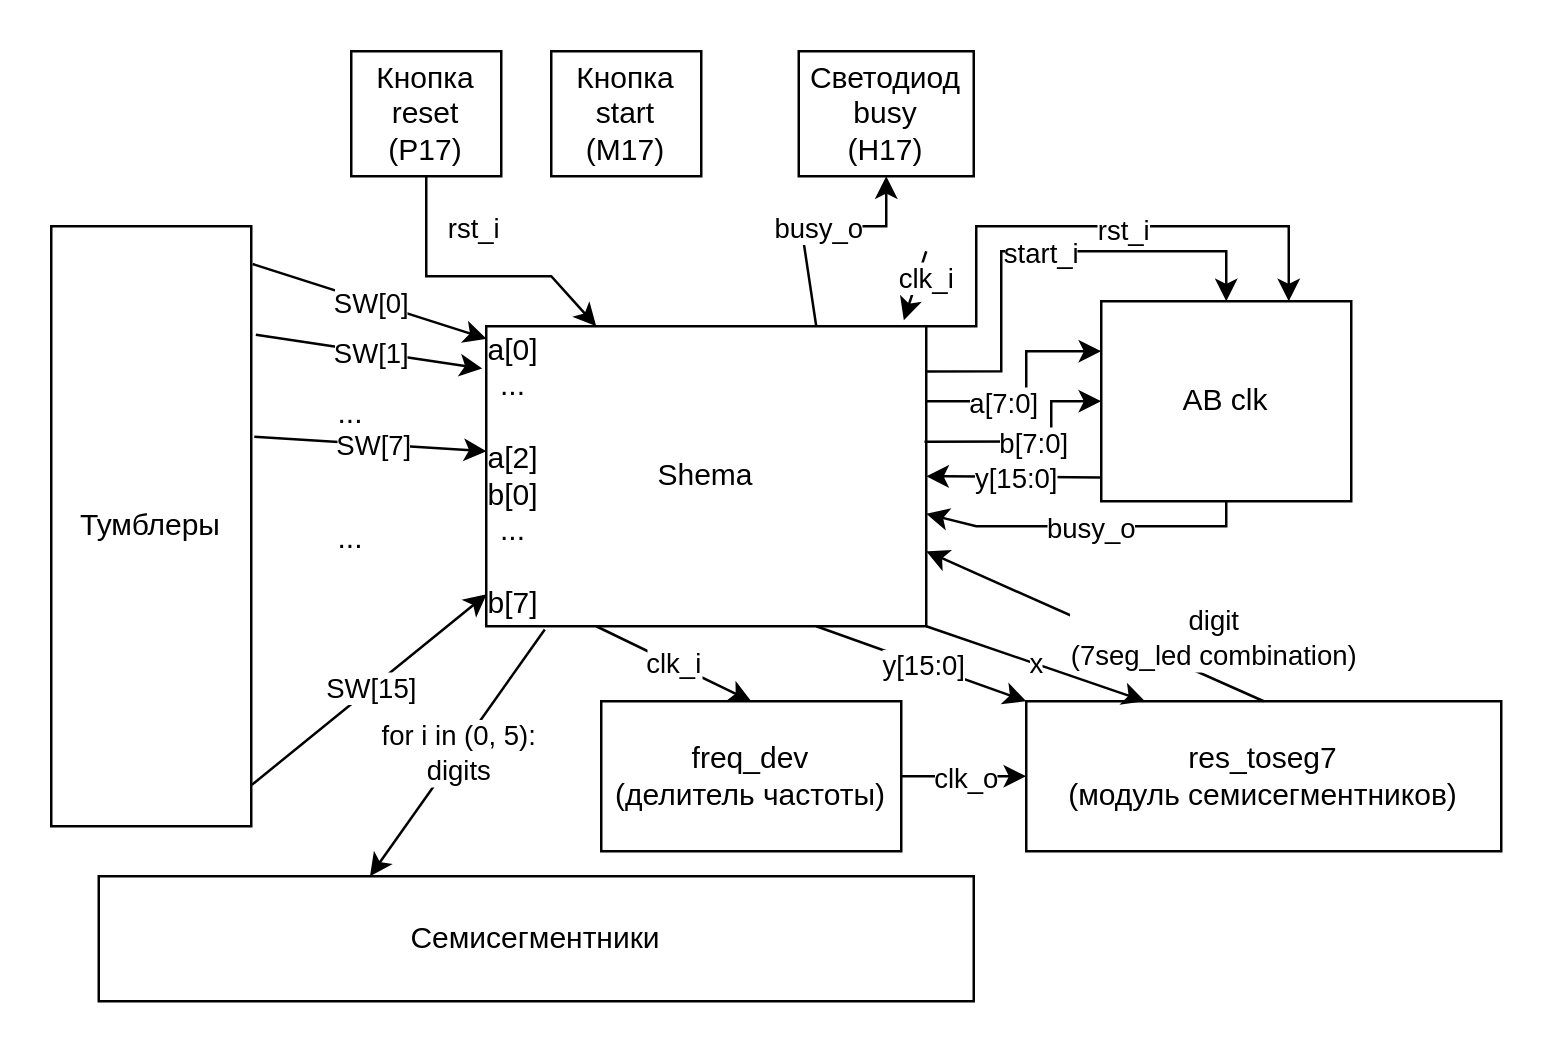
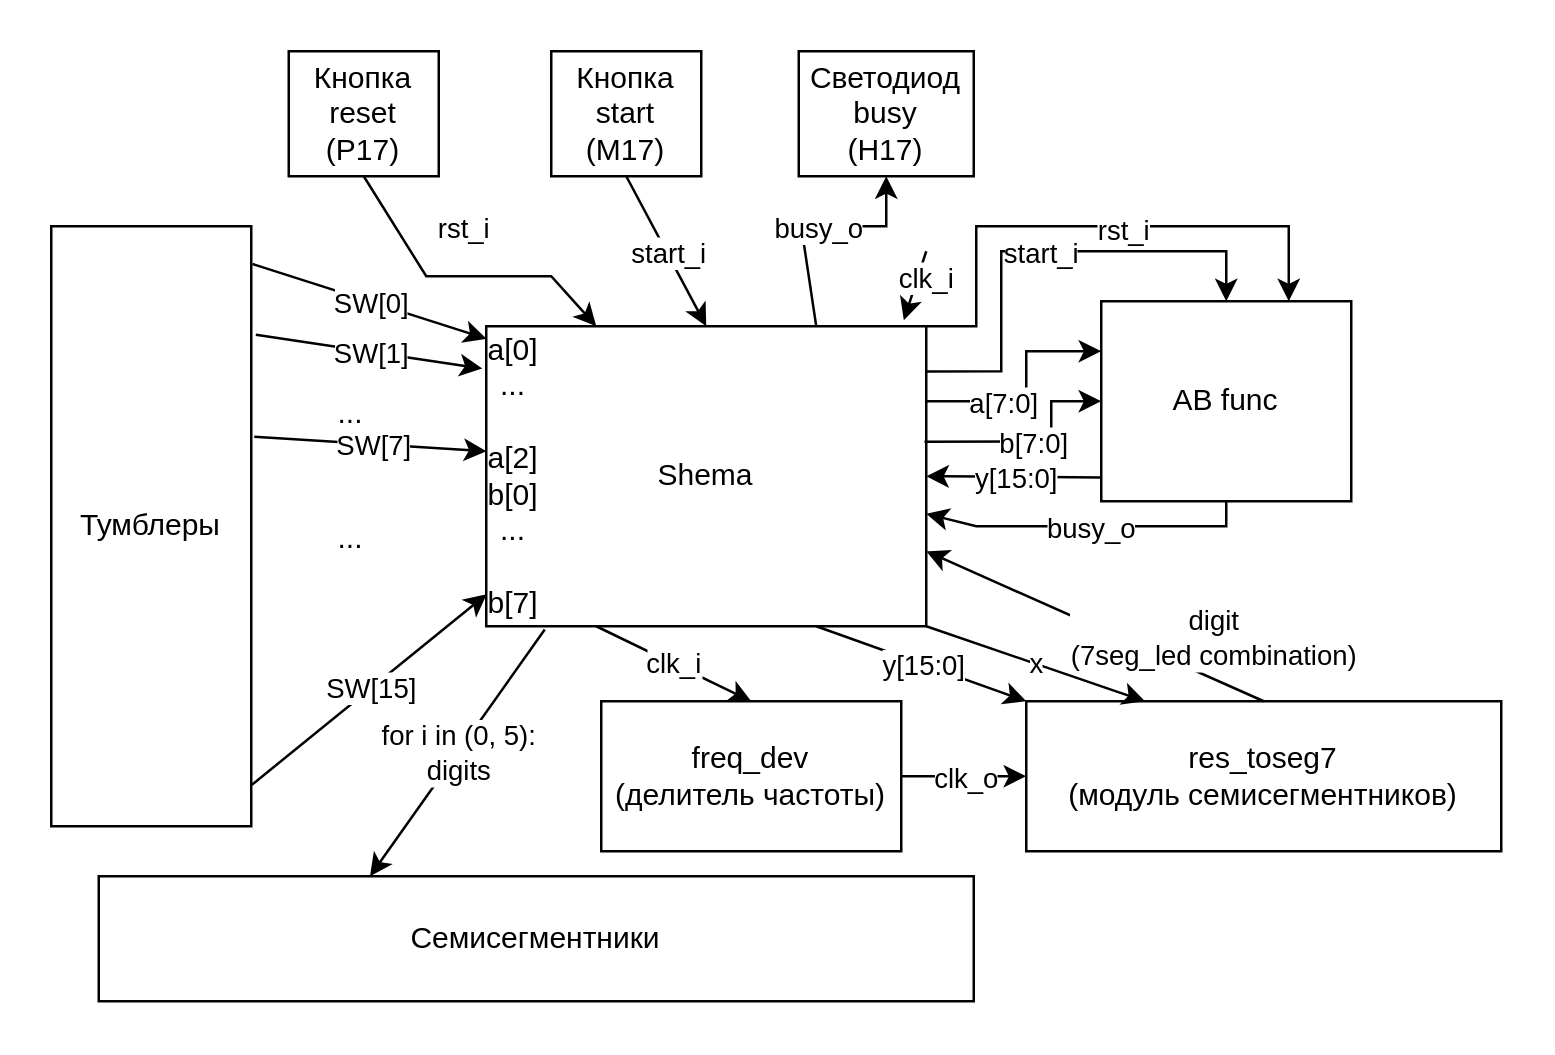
node "Кнопка reset (P17)": moved (426, 114) -> (364, 114)
edge "Кнопка start (M17)" -> "Shema": added, label "start_i"
node "AB clk": label "AB clk" -> "AB func"
